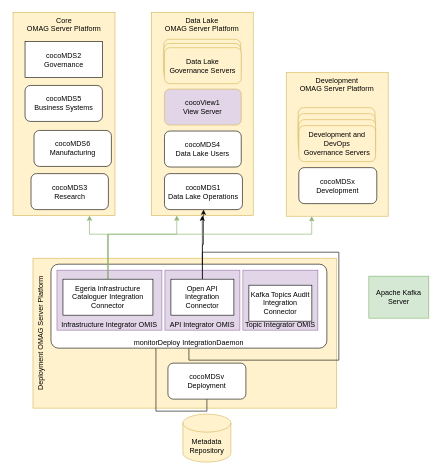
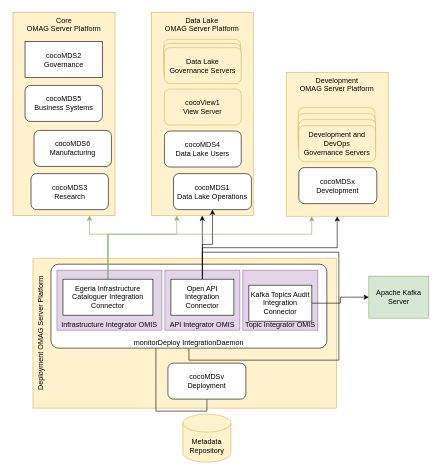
node "cocoView1 View Server": fillcolor #e1d5e7 -> #fff2cc
node "cocoMDS1 Data Lake Operations": moved (203, 192) -> (212, 192)
edge "Open API Integration Connector" -> "Development OMAG Server Platform": added
edge "Kafka Topics Audit Integration Connector" -> "Apache Kafka Server": added
